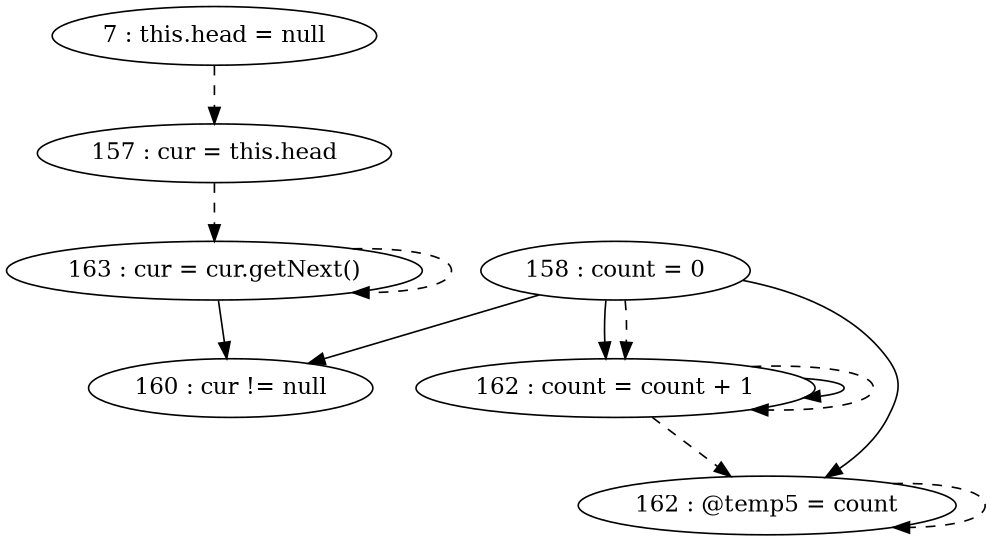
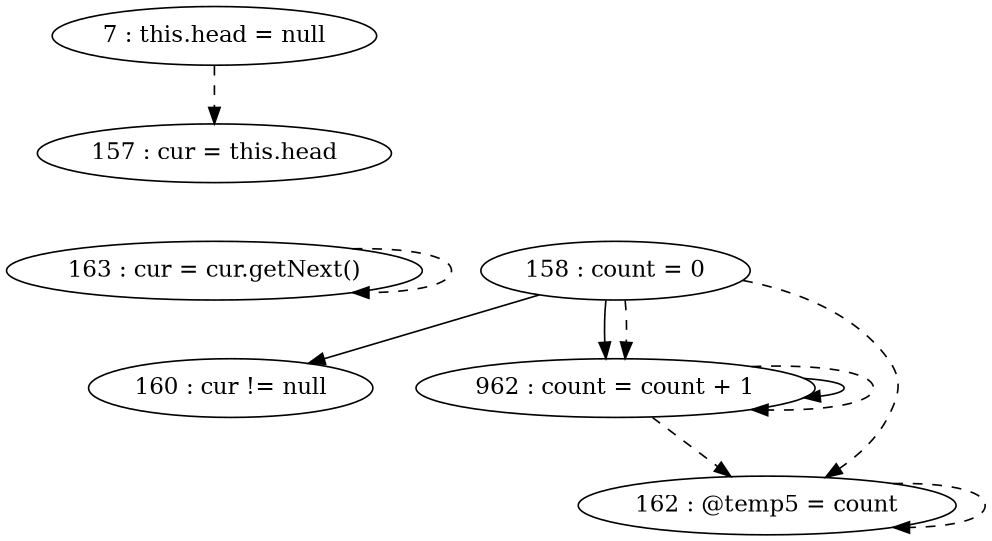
edge "157 : cur = this.head" -> "163 : cur = cur.getNext()": removed
edge "163 : cur = cur.getNext()" -> "160 : cur != null": removed
edge "158 : count = 0" -> "162 : @temp5 = count": style solid -> dashed
node "162 : count = count + 1": label "162 : count = count + 1" -> "962 : count = count + 1"
